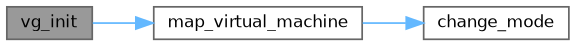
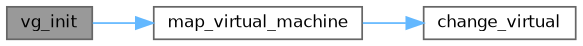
node "change_mode": label "change_mode" -> "change_virtual"
